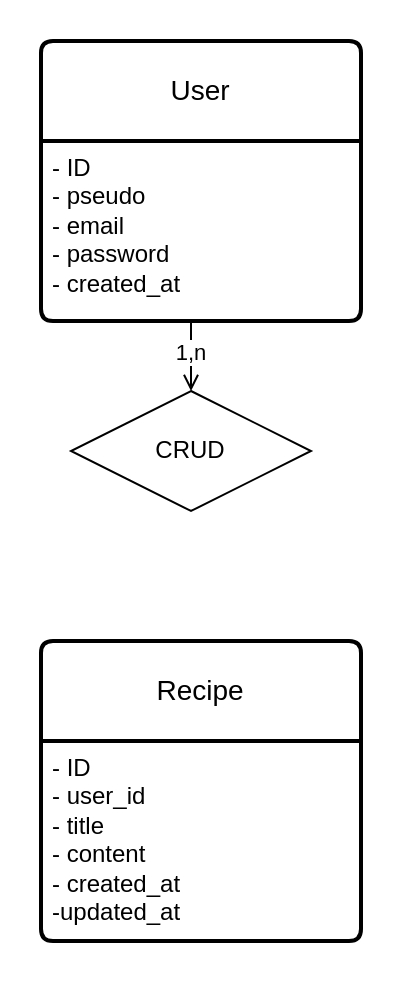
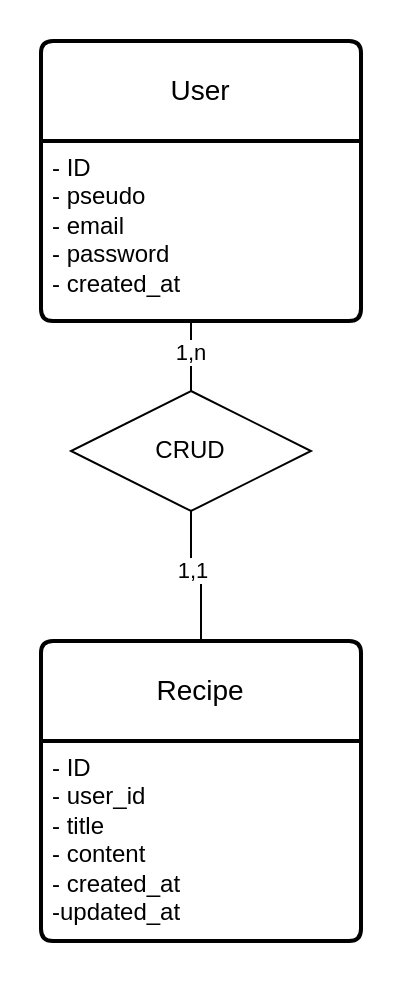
edge "- ID - pseudo - email - password - created_at" -> "CRUD": arrowhead open -> none
edge "CRUD" -- "Recipe": added, label "1,1"
